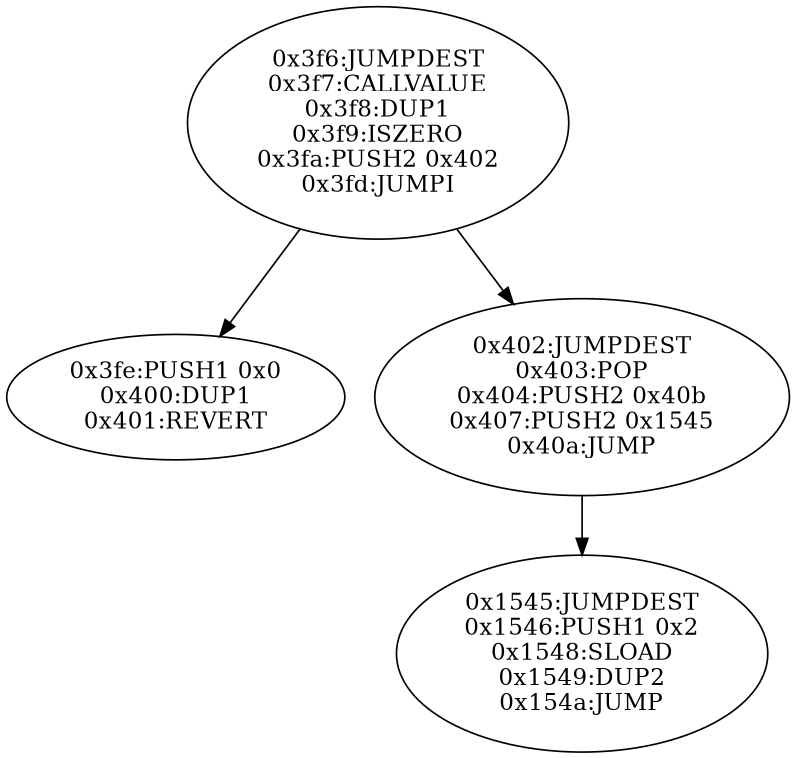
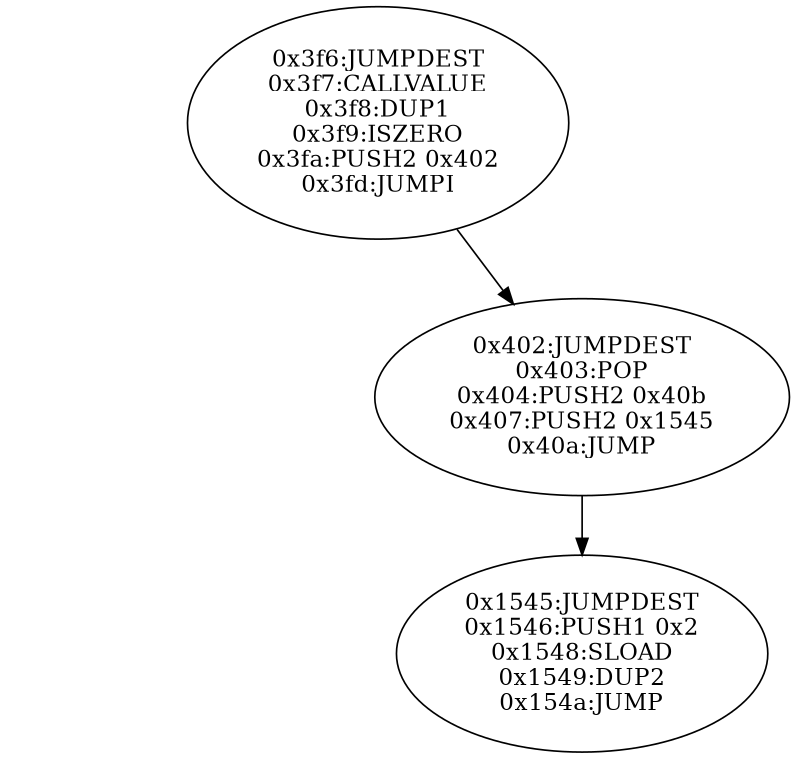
node "0x3fe:PUSH1 0x0 0x400:DUP1 0x401:REVERT": removed
